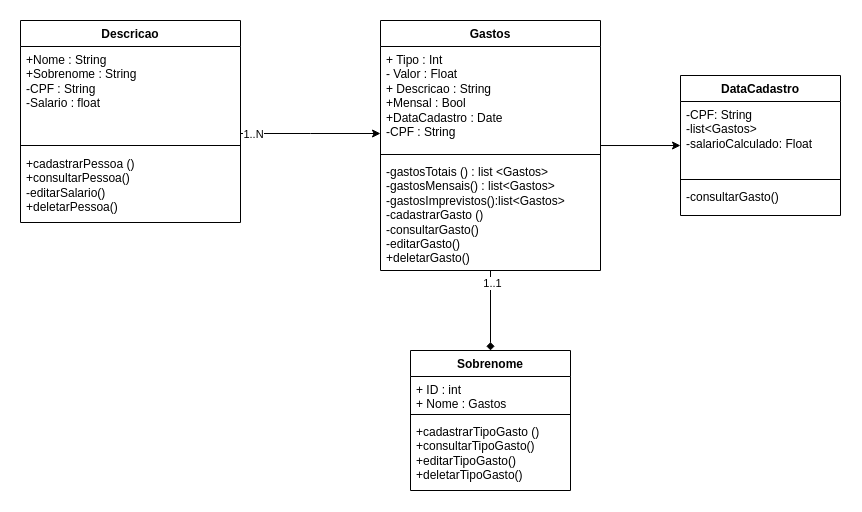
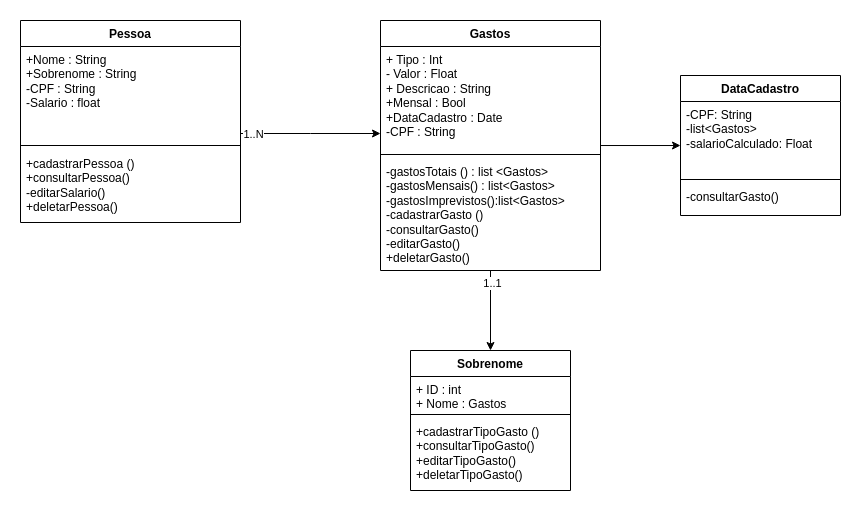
node "Descricao": label "Descricao" -> "Pessoa"
edge "Gastos" -> "Sobrenome": arrowhead diamond -> classic
